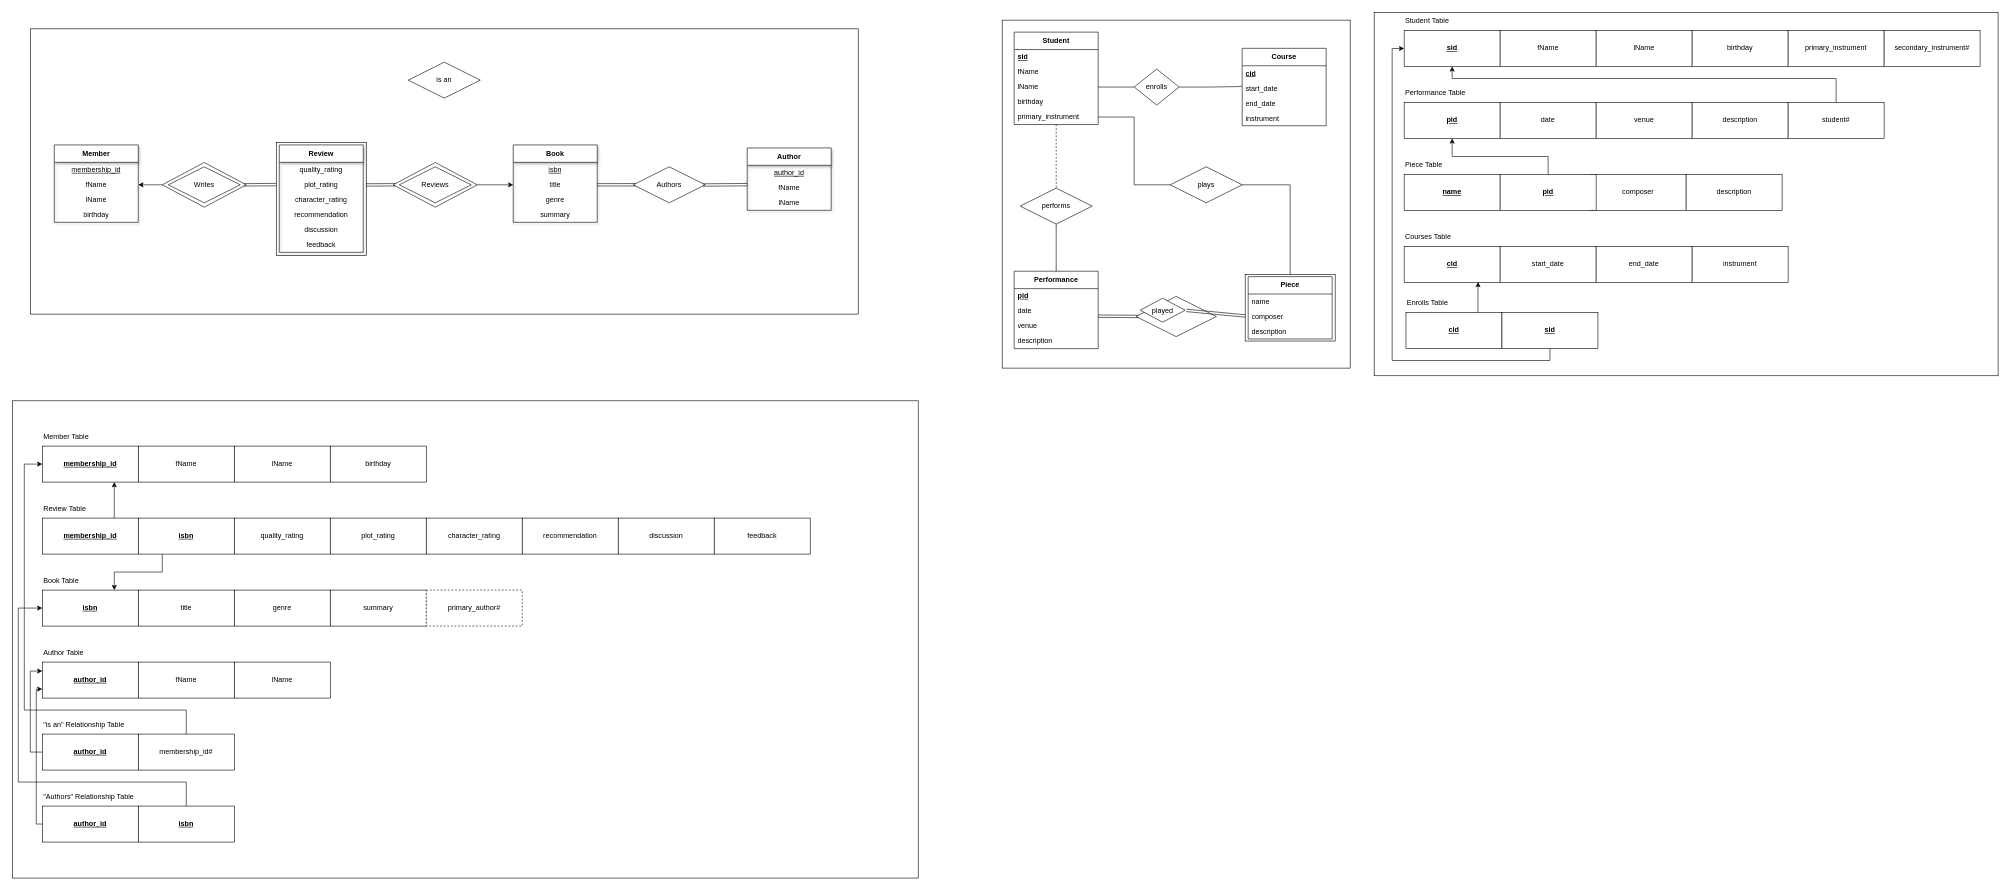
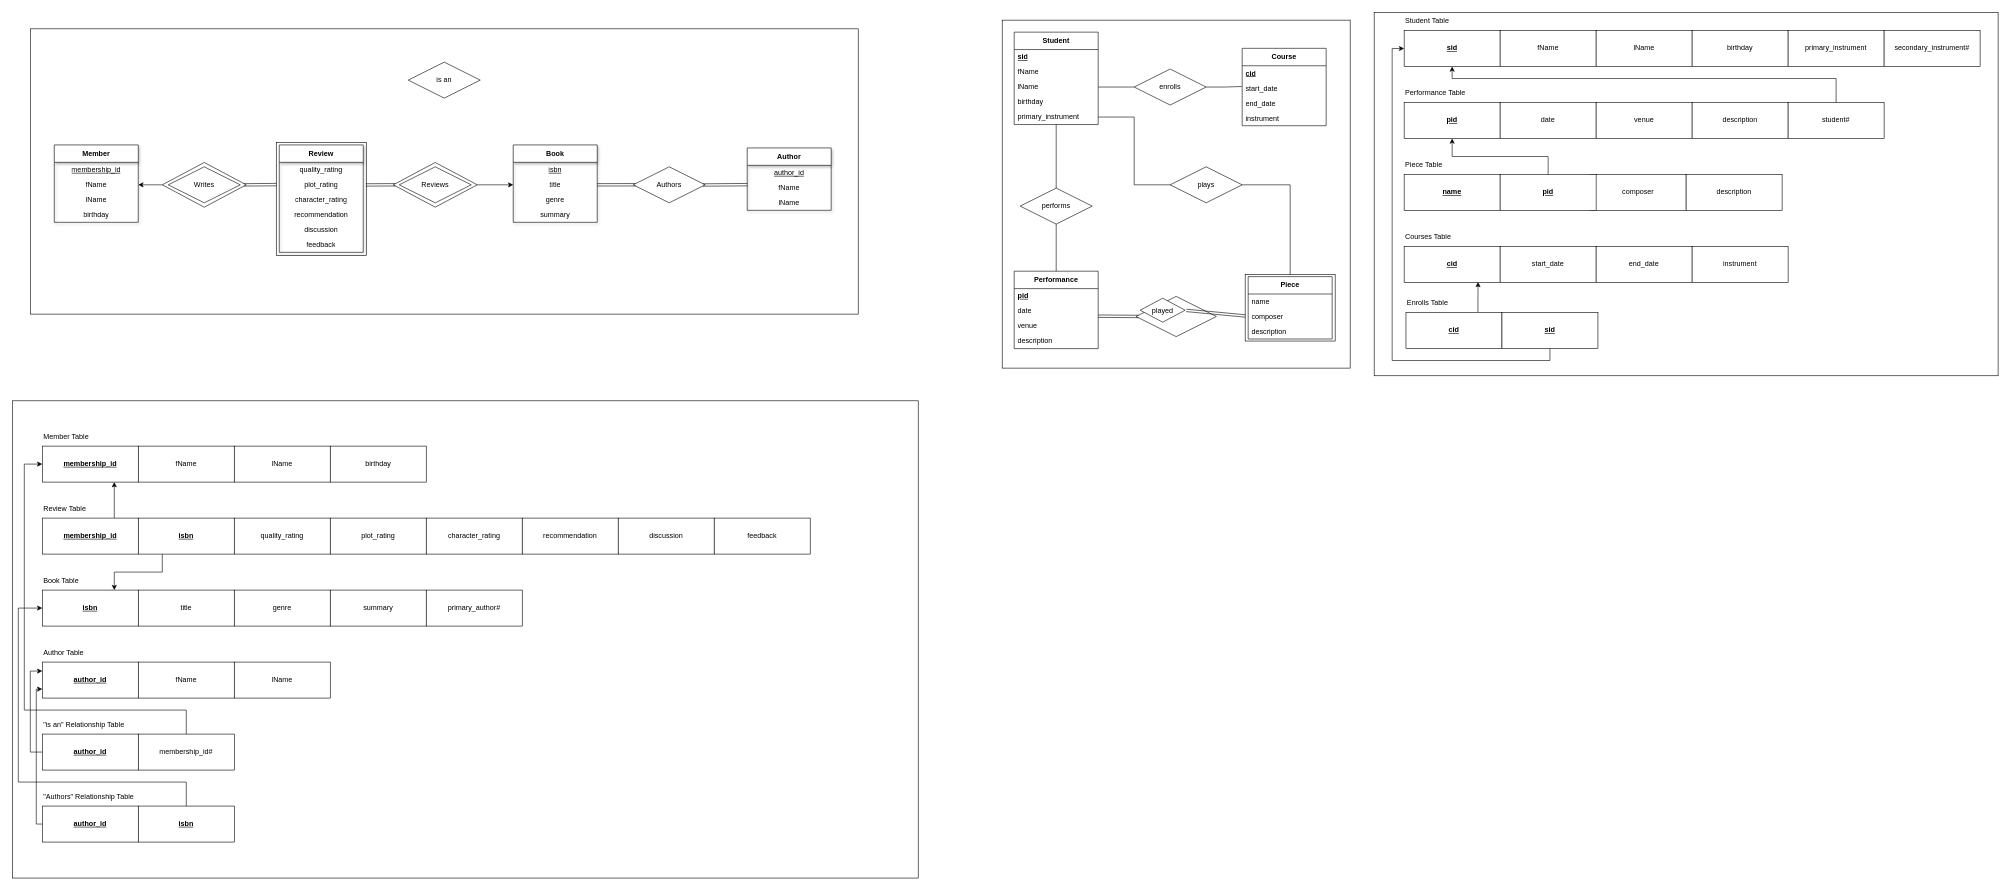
node "enrolls": size 45x36 -> 72x36
edge "Student" -- "performs": style dashed -> solid
node "primary_author#": style dashed -> solid
